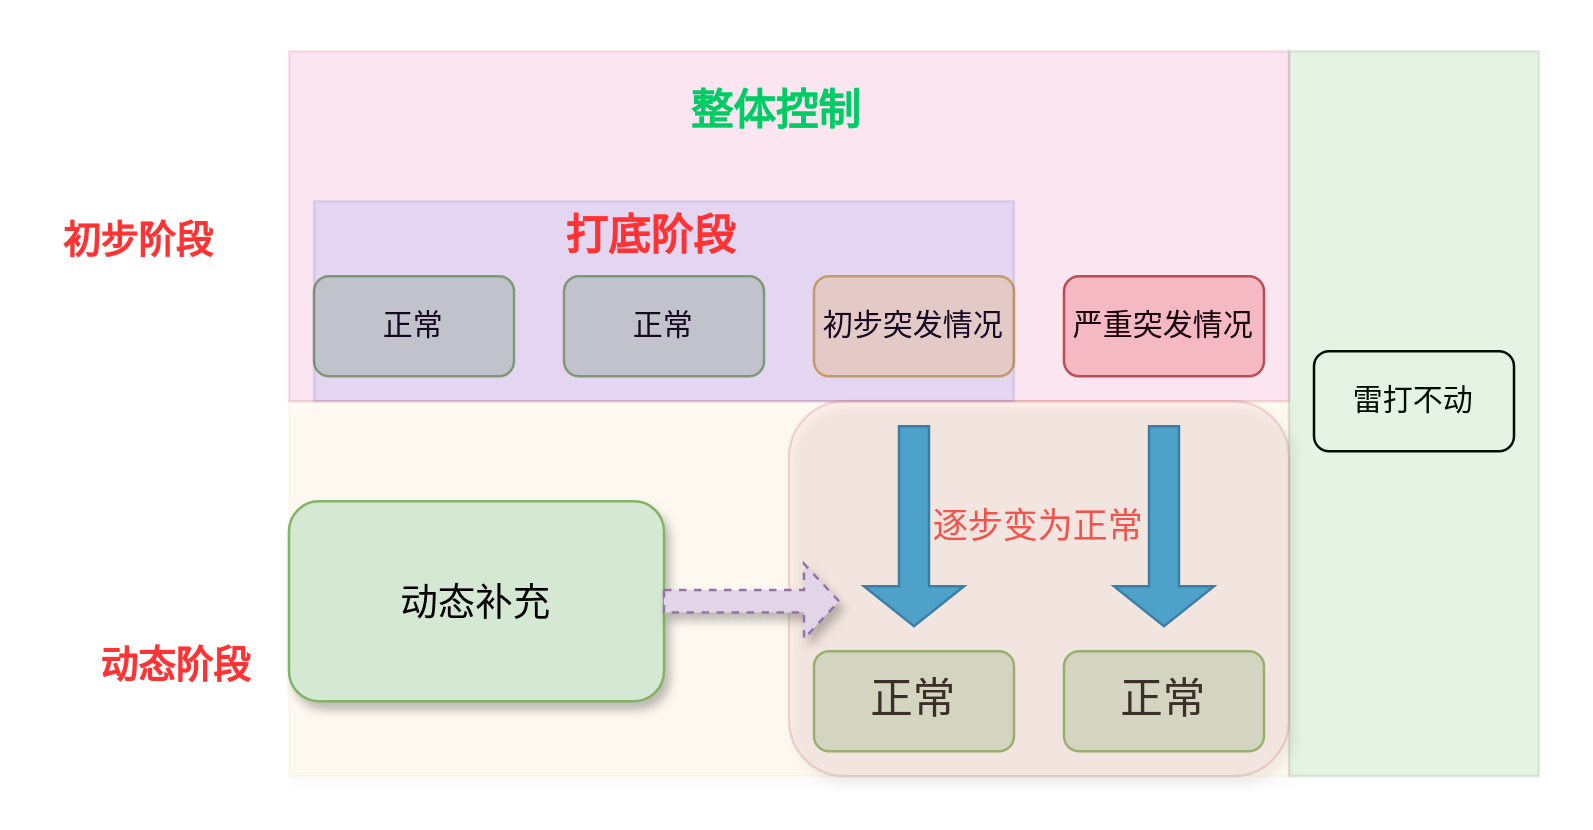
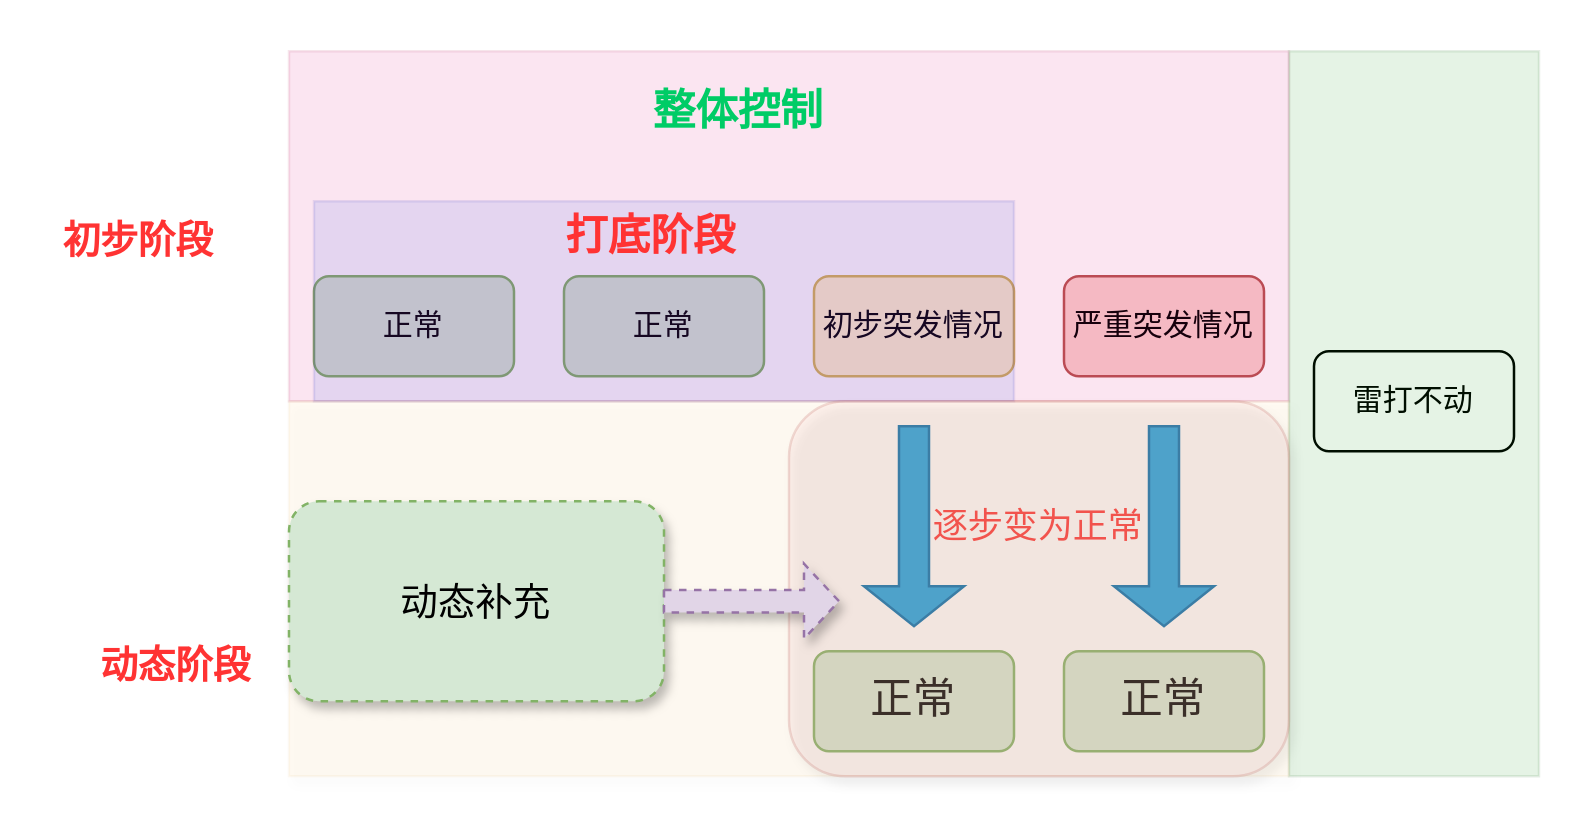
node "整体控制": moved (776, 114) -> (739, 114)
node "动态补充": style solid -> dashed
